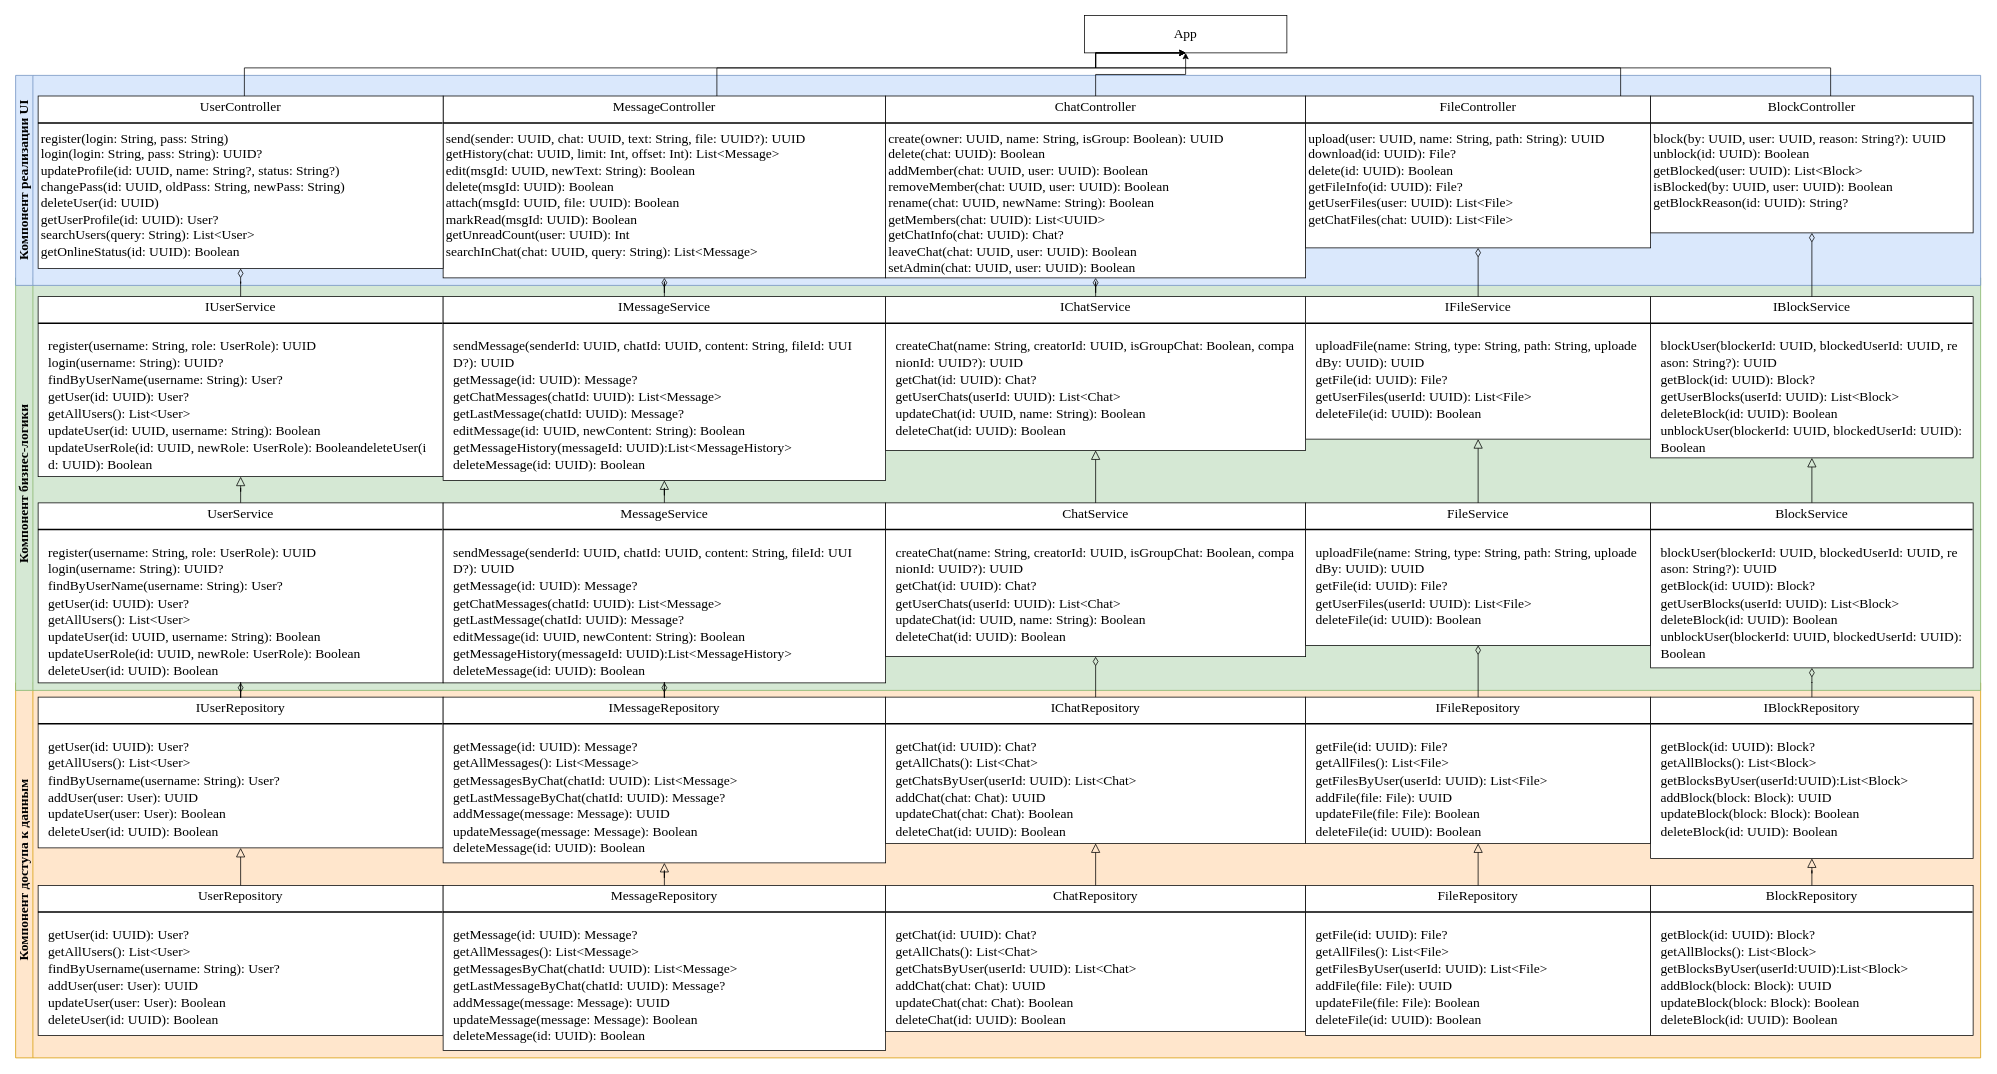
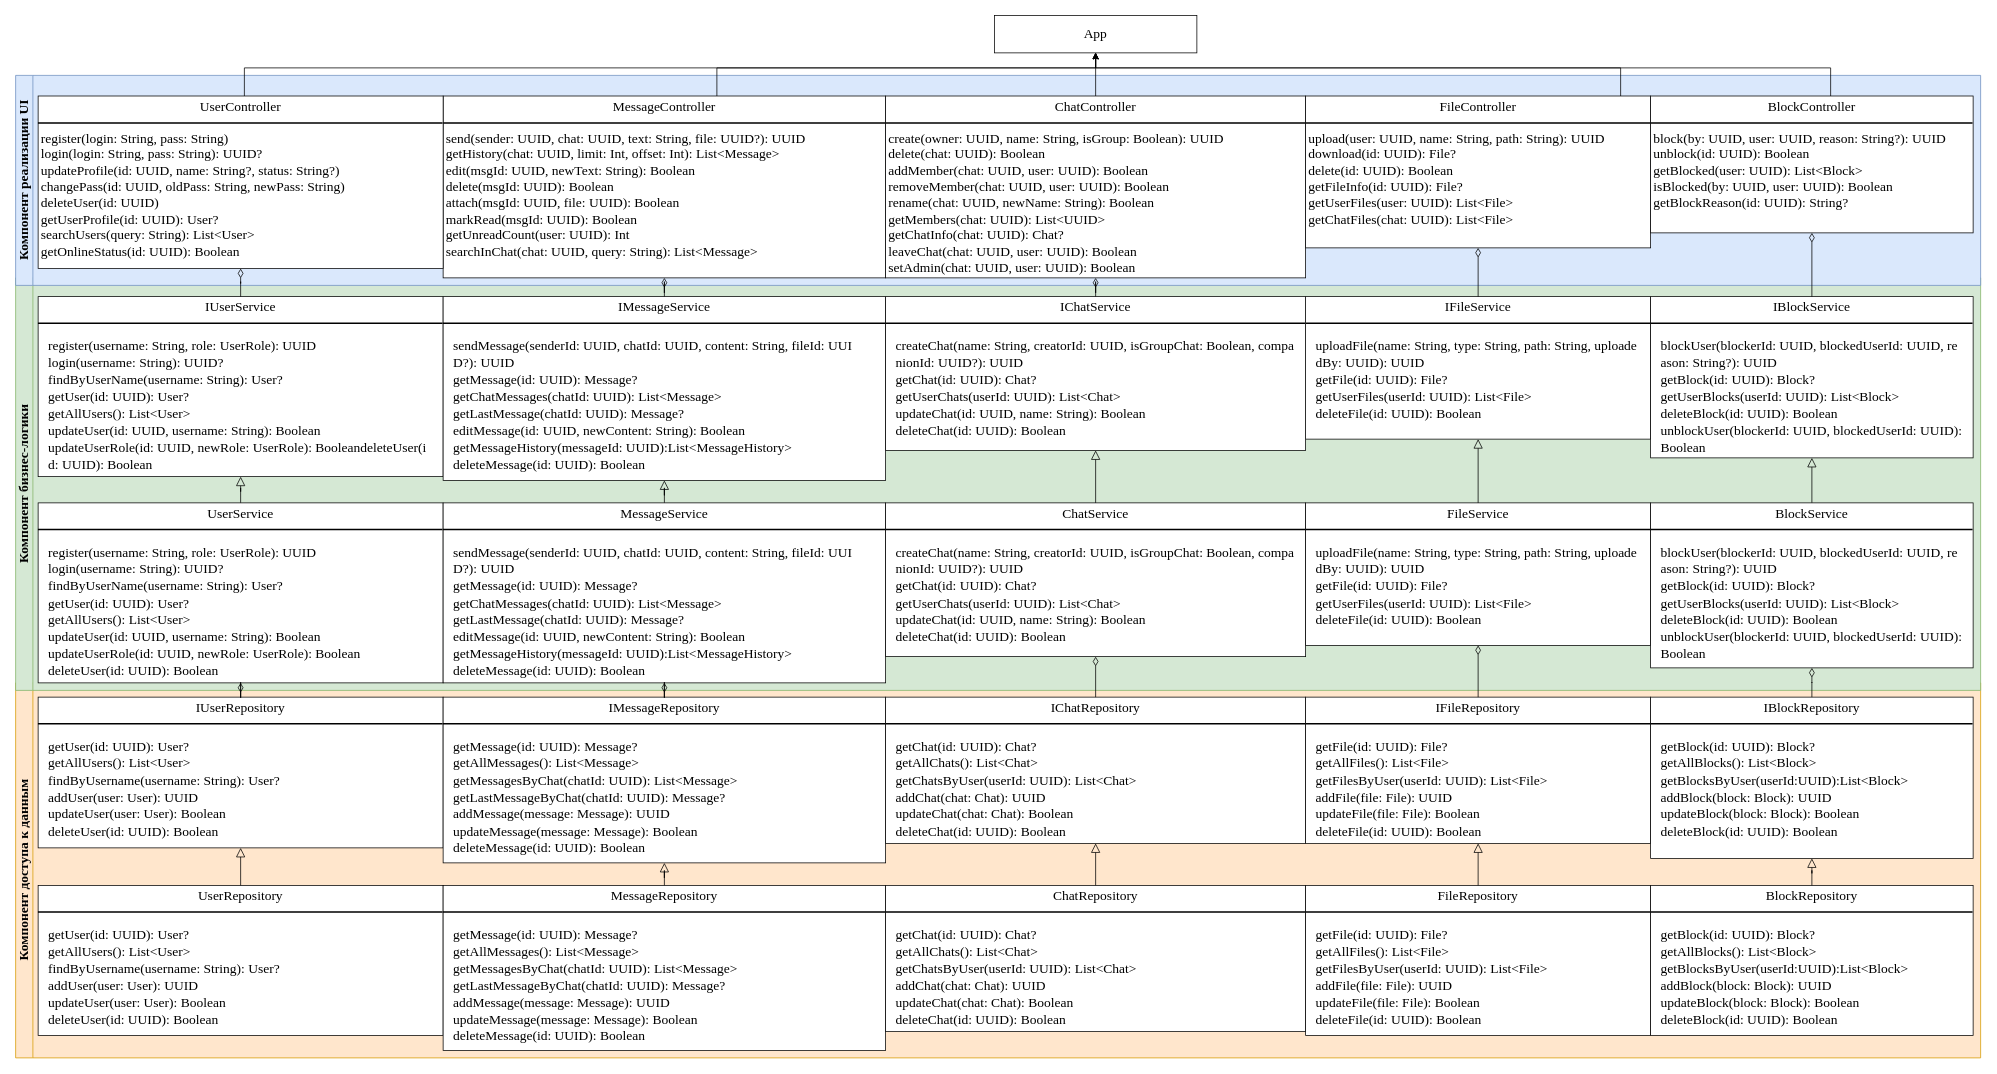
node "App": moved (1185, 34) -> (1095, 34)
